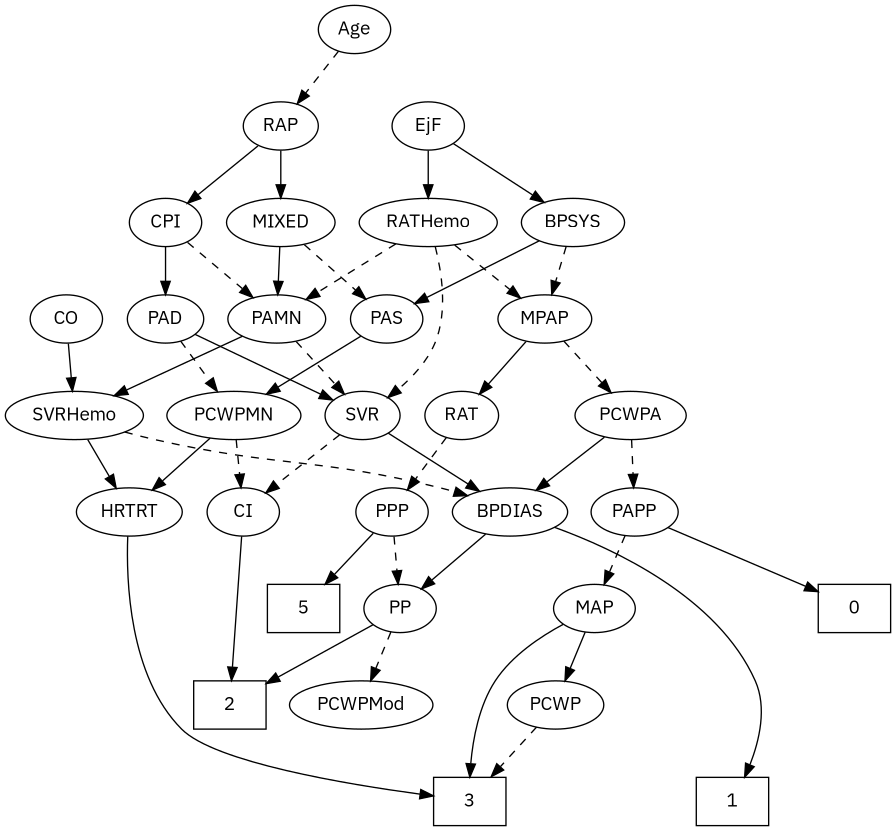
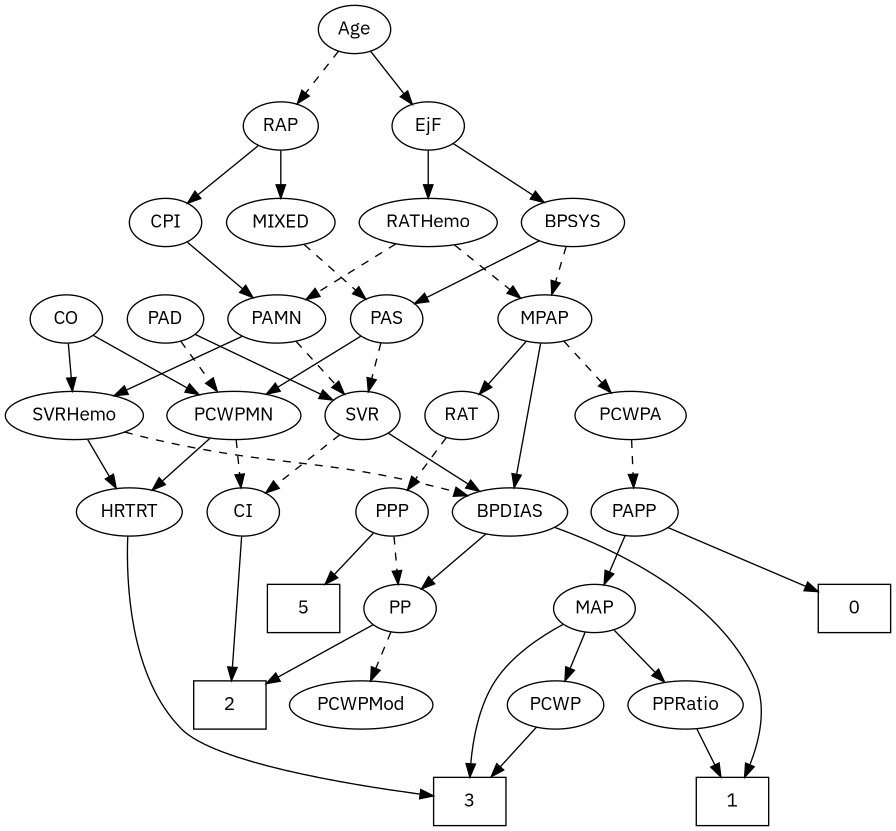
edge "Age" -> "EjF": added
edge "CPI" -> "PAD": removed
edge "MIXED" -> "PAMN": removed
edge "CPI" -> "PAMN": style dashed -> solid
edge "RATHemo" -> "SVR": now "PAS" -> "SVR"
edge "CO" -> "PCWPMN": added
edge "PCWPA" -> "BPDIAS": now "MPAP" -> "BPDIAS"
edge "PAPP" -> "MAP": style dashed -> solid
node "PPRatio": added
edge "PCWP" -> "3": style dashed -> solid
